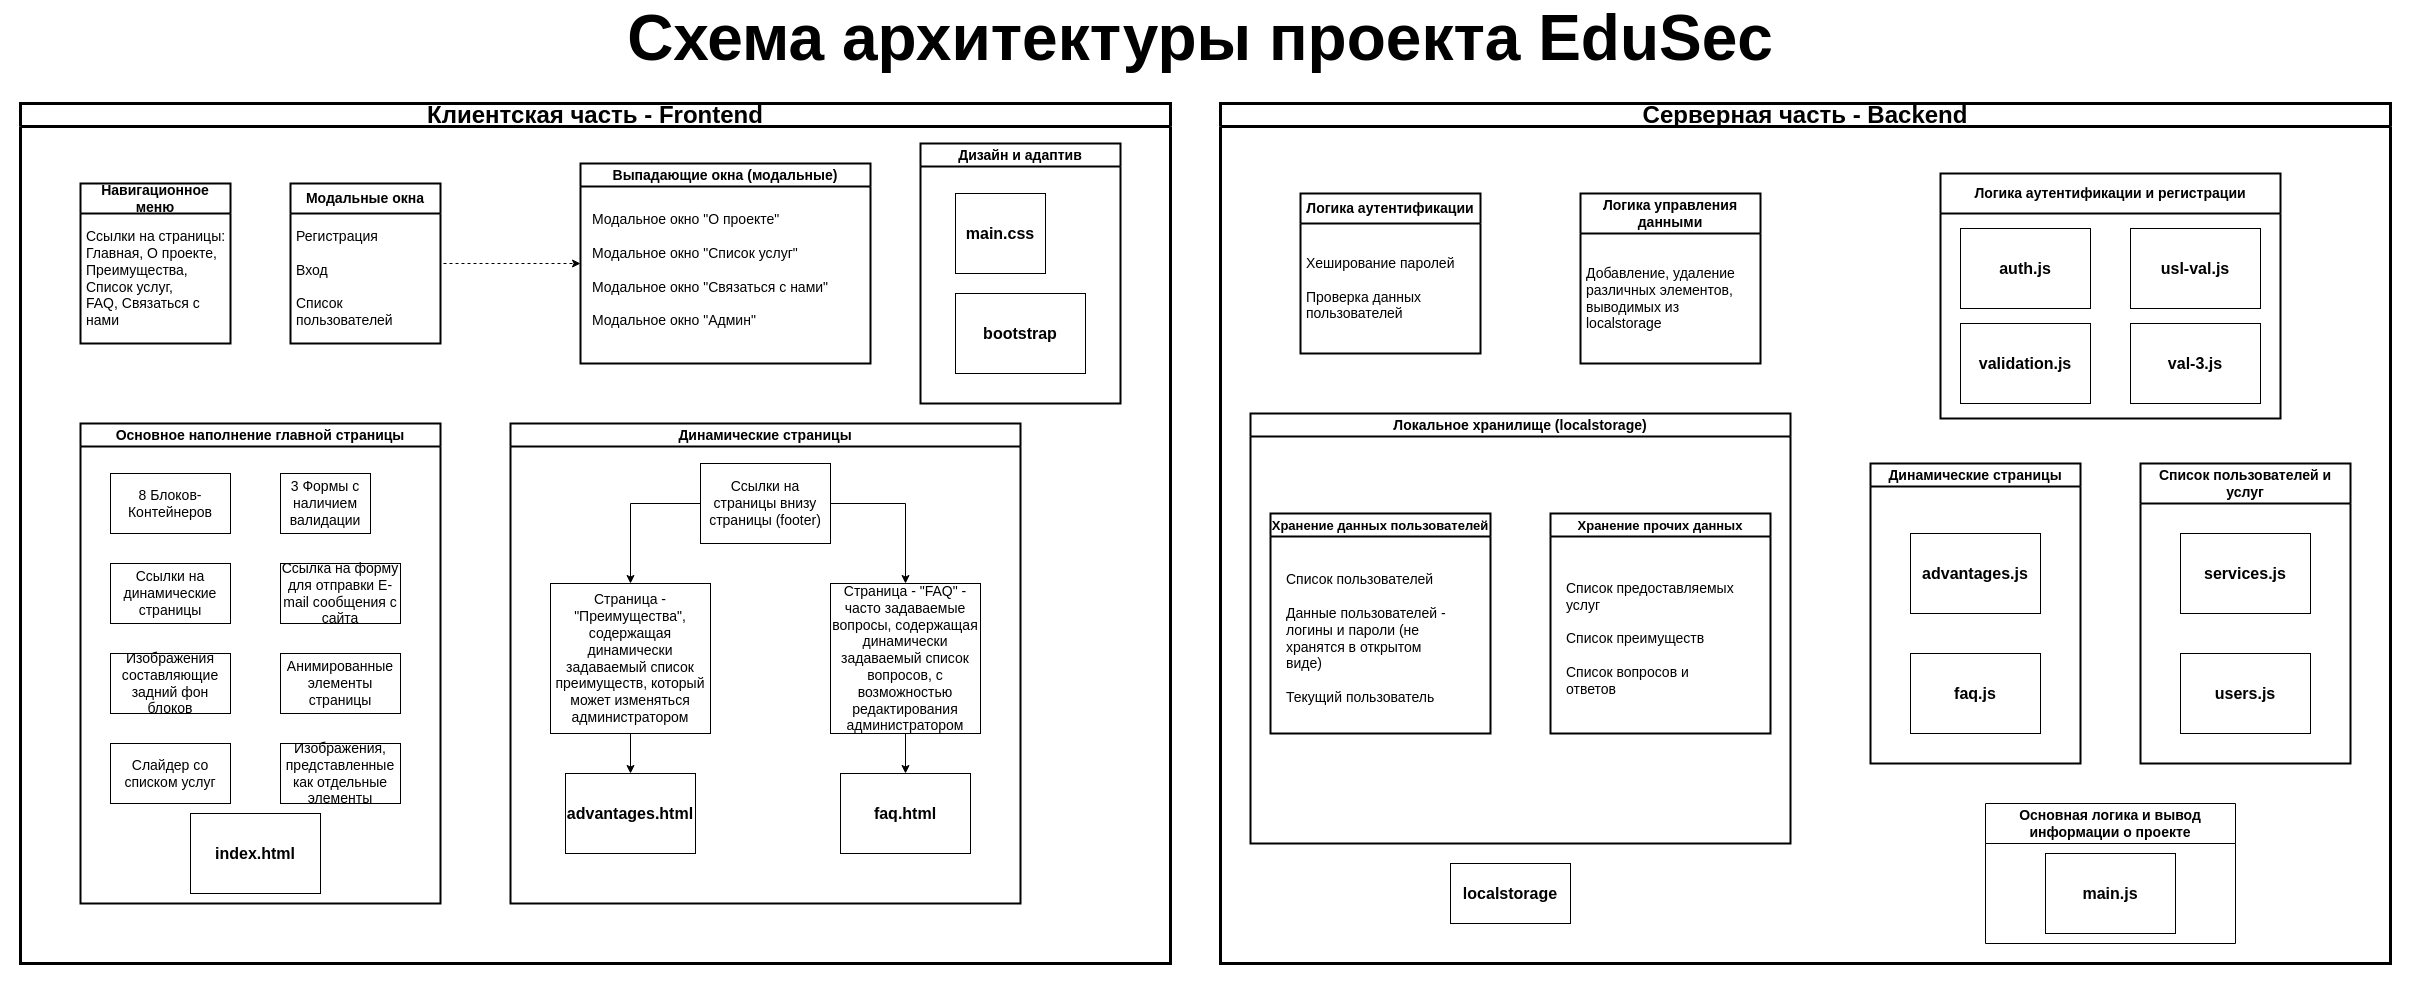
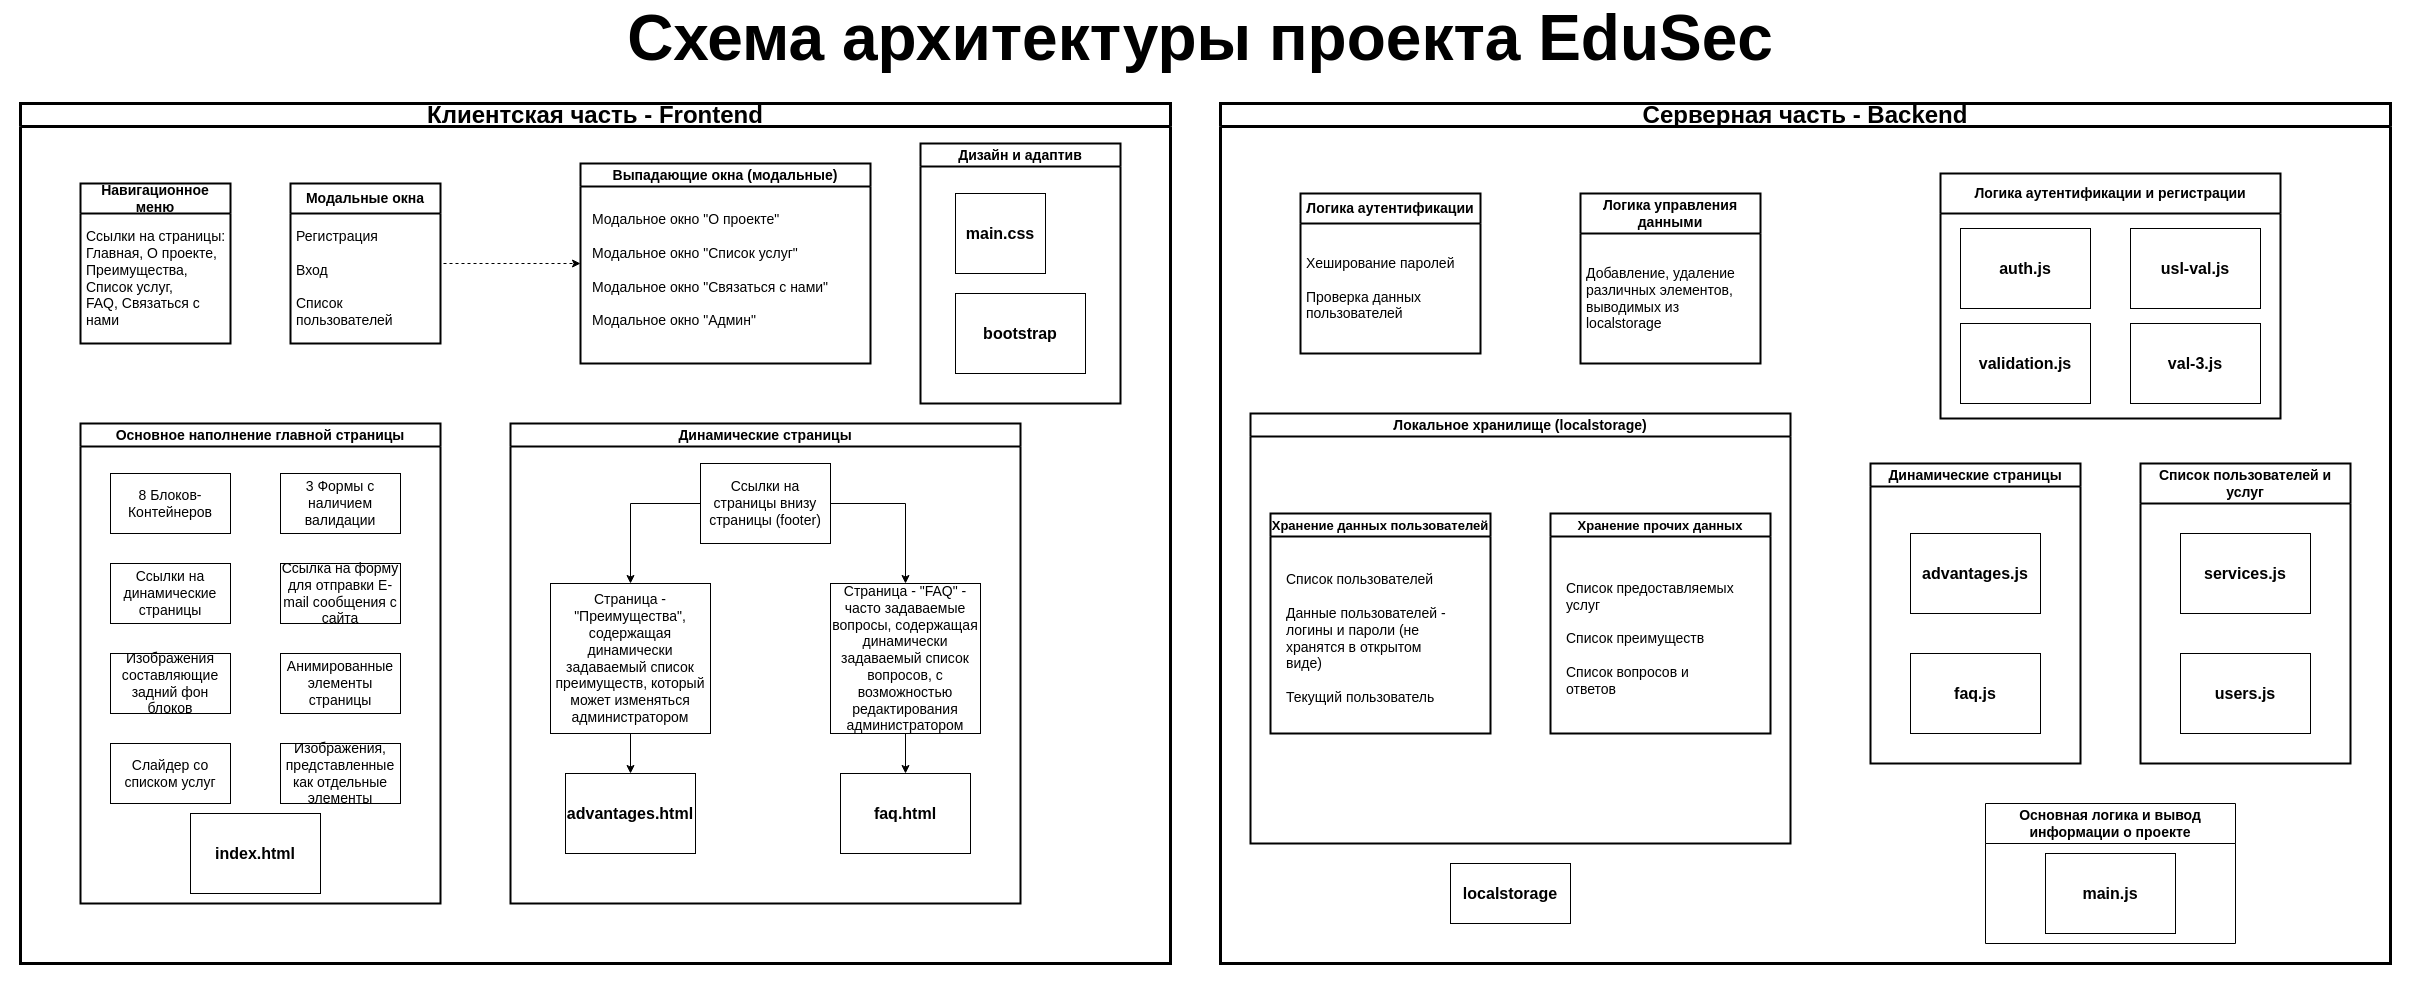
node "3 Формы с наличием валидации": size 90x60 -> 120x60
